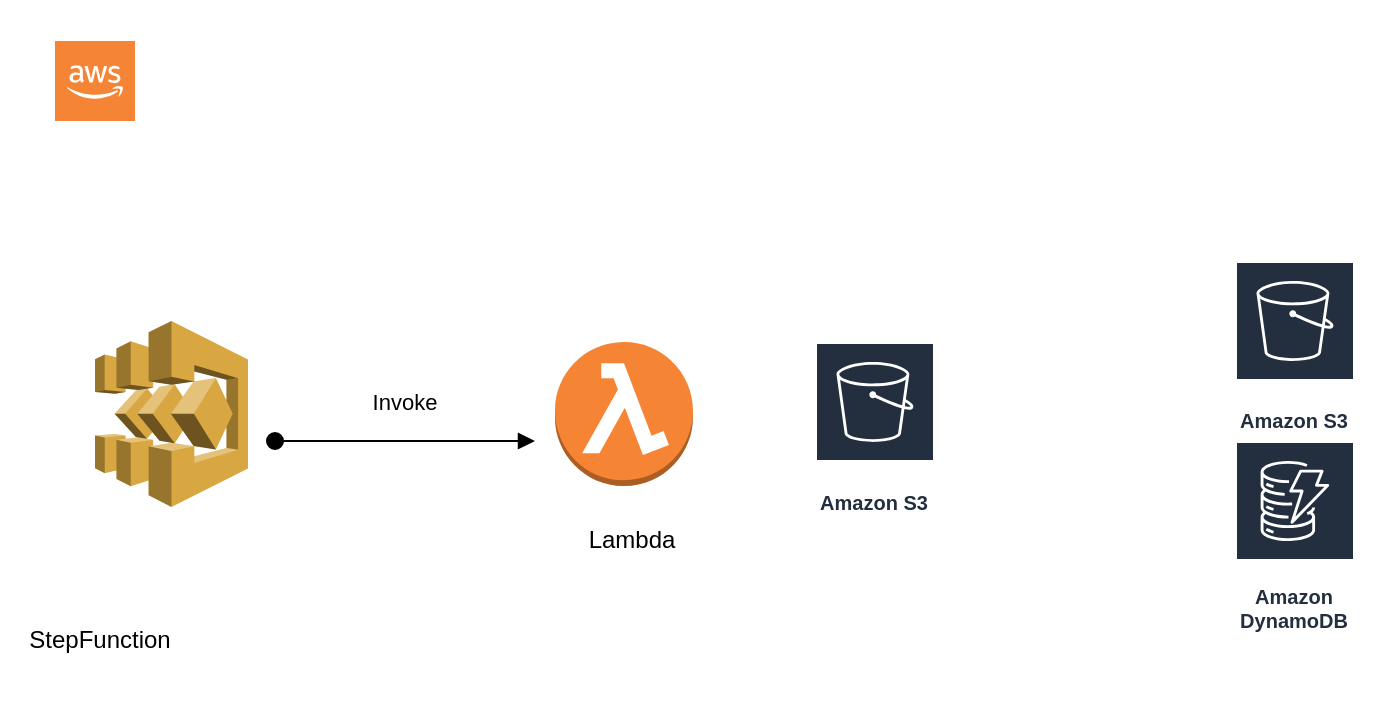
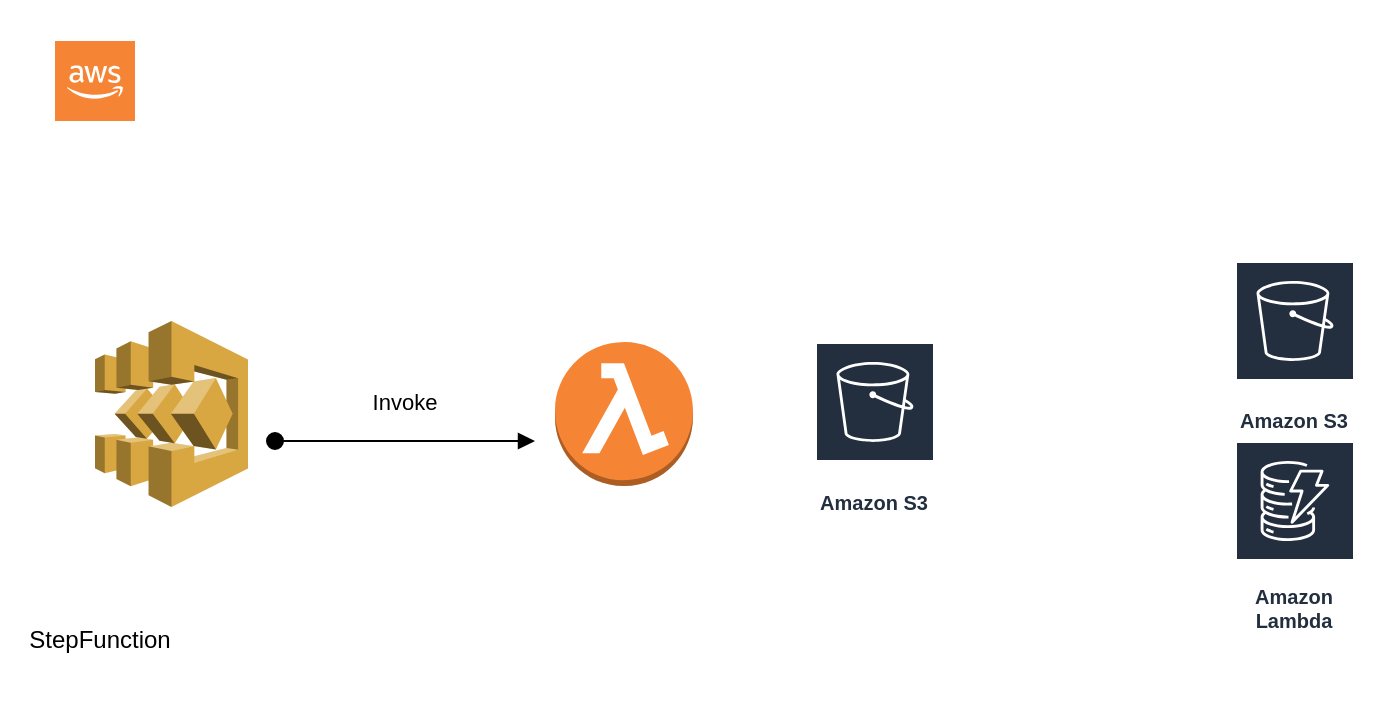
node "Lambda": removed
node "Amazon DynamoDB": label "Amazon DynamoDB" -> "Amazon Lambda"
